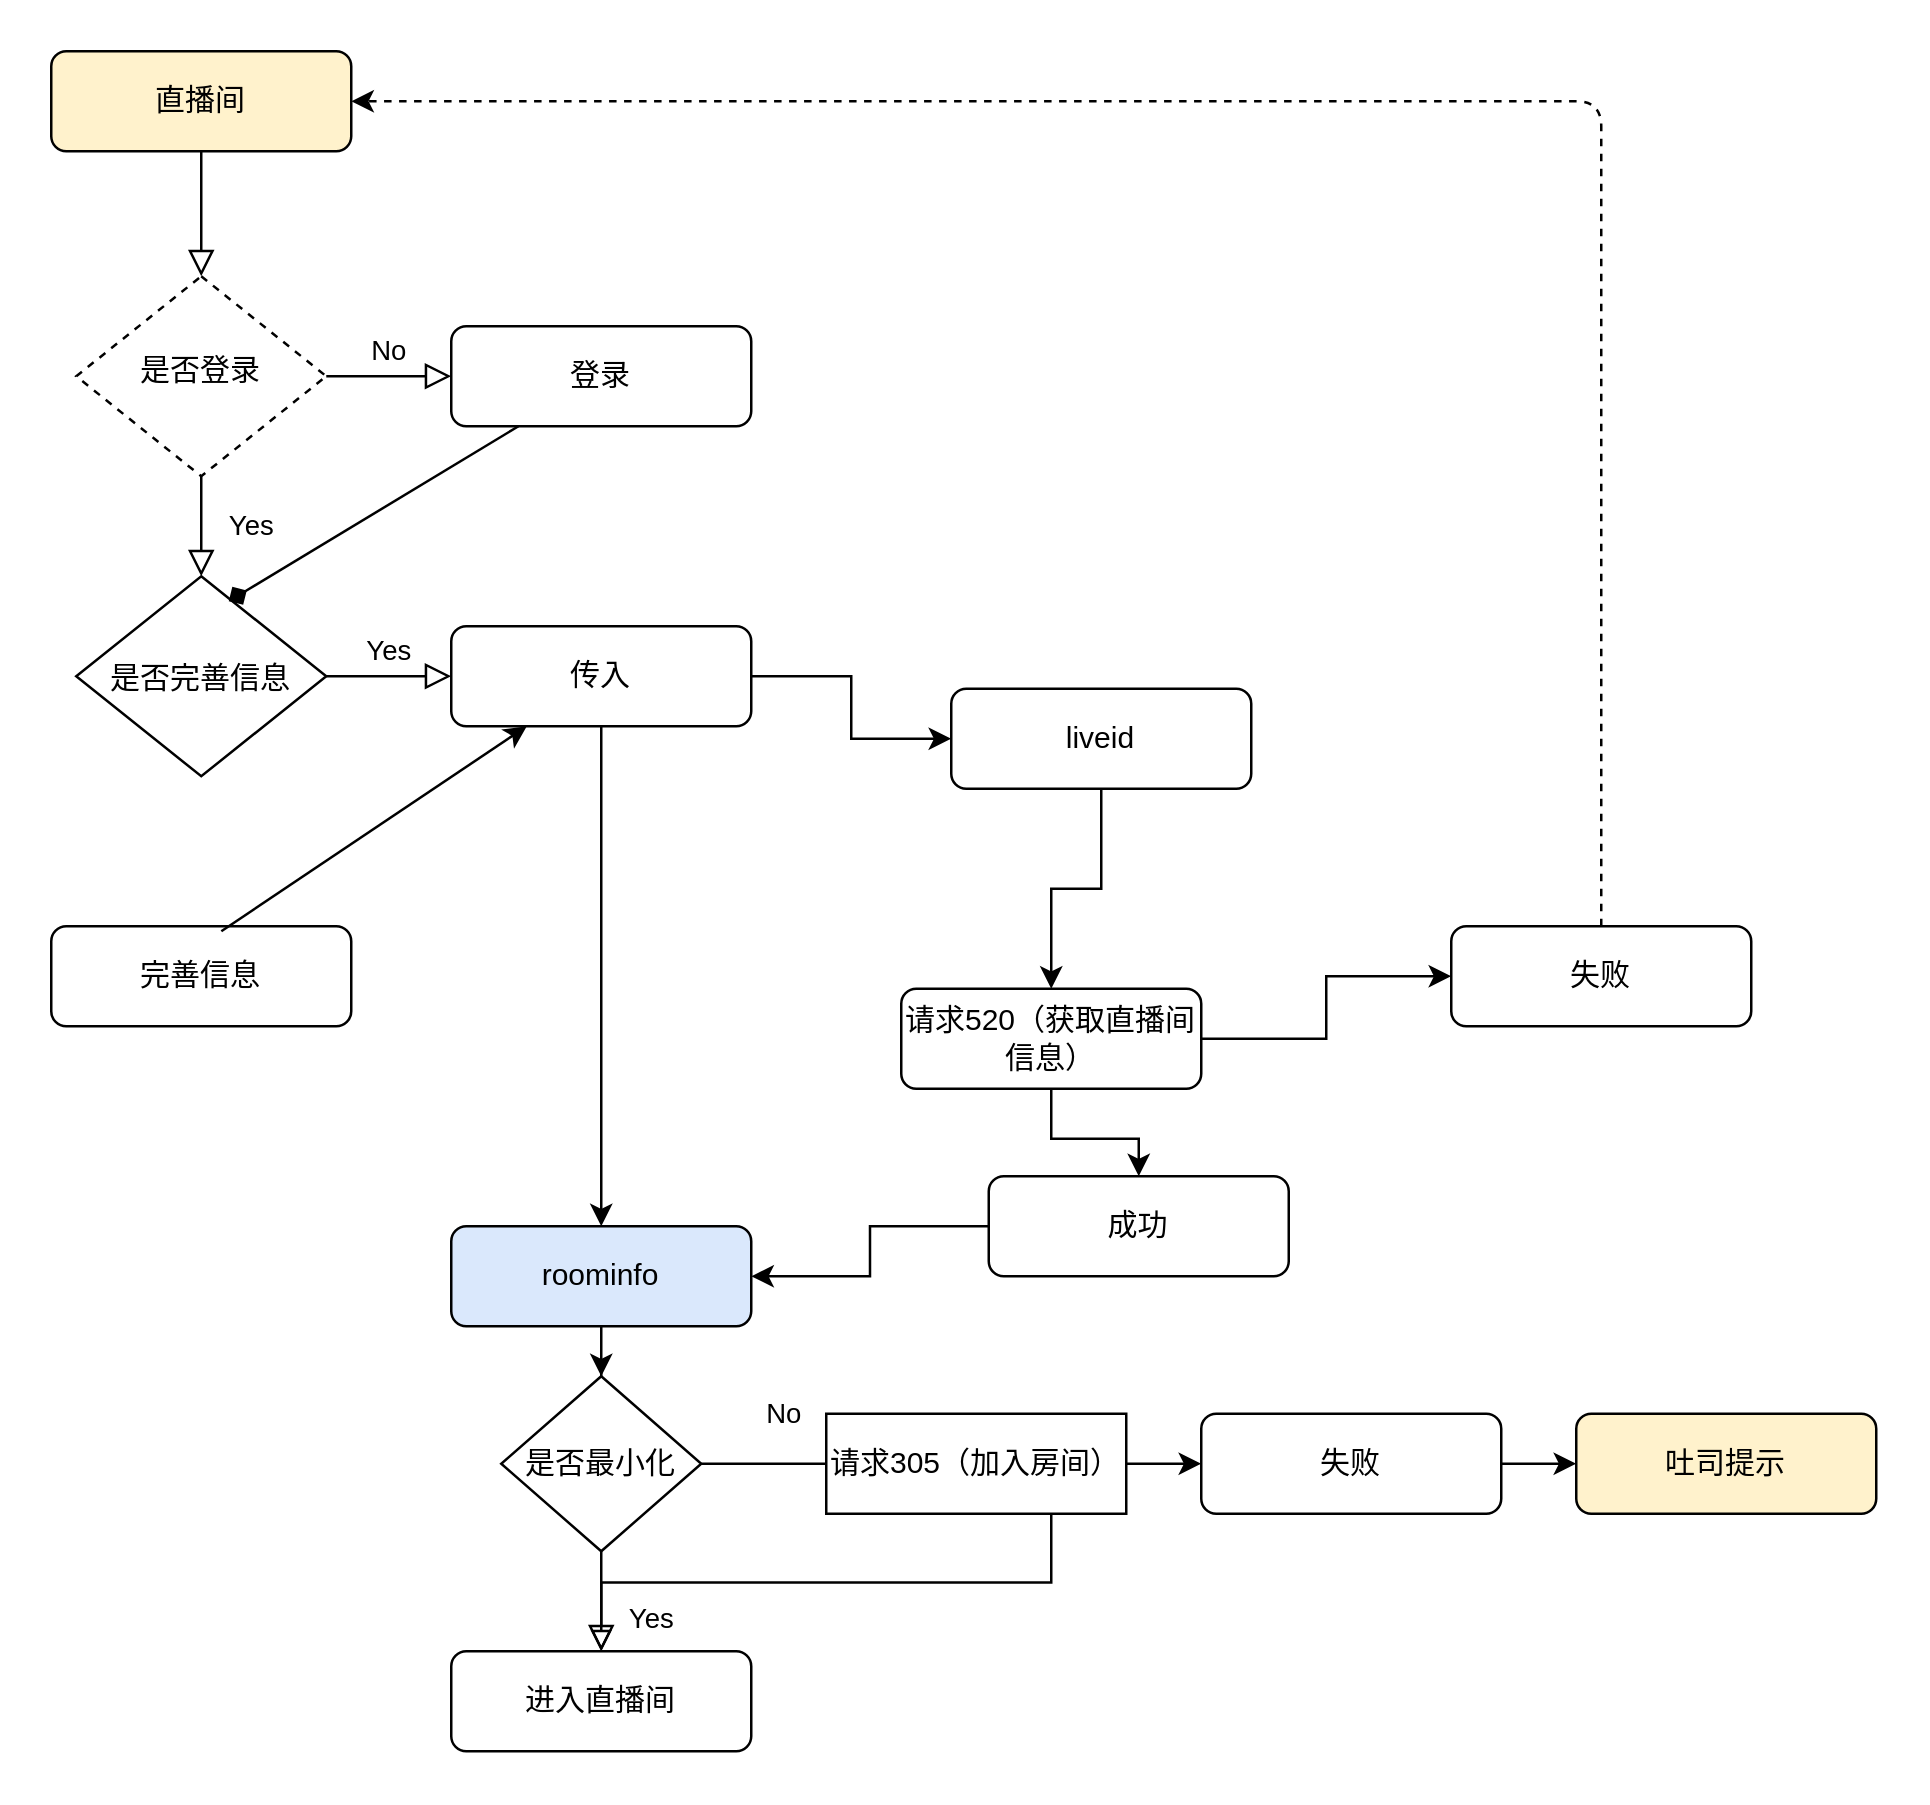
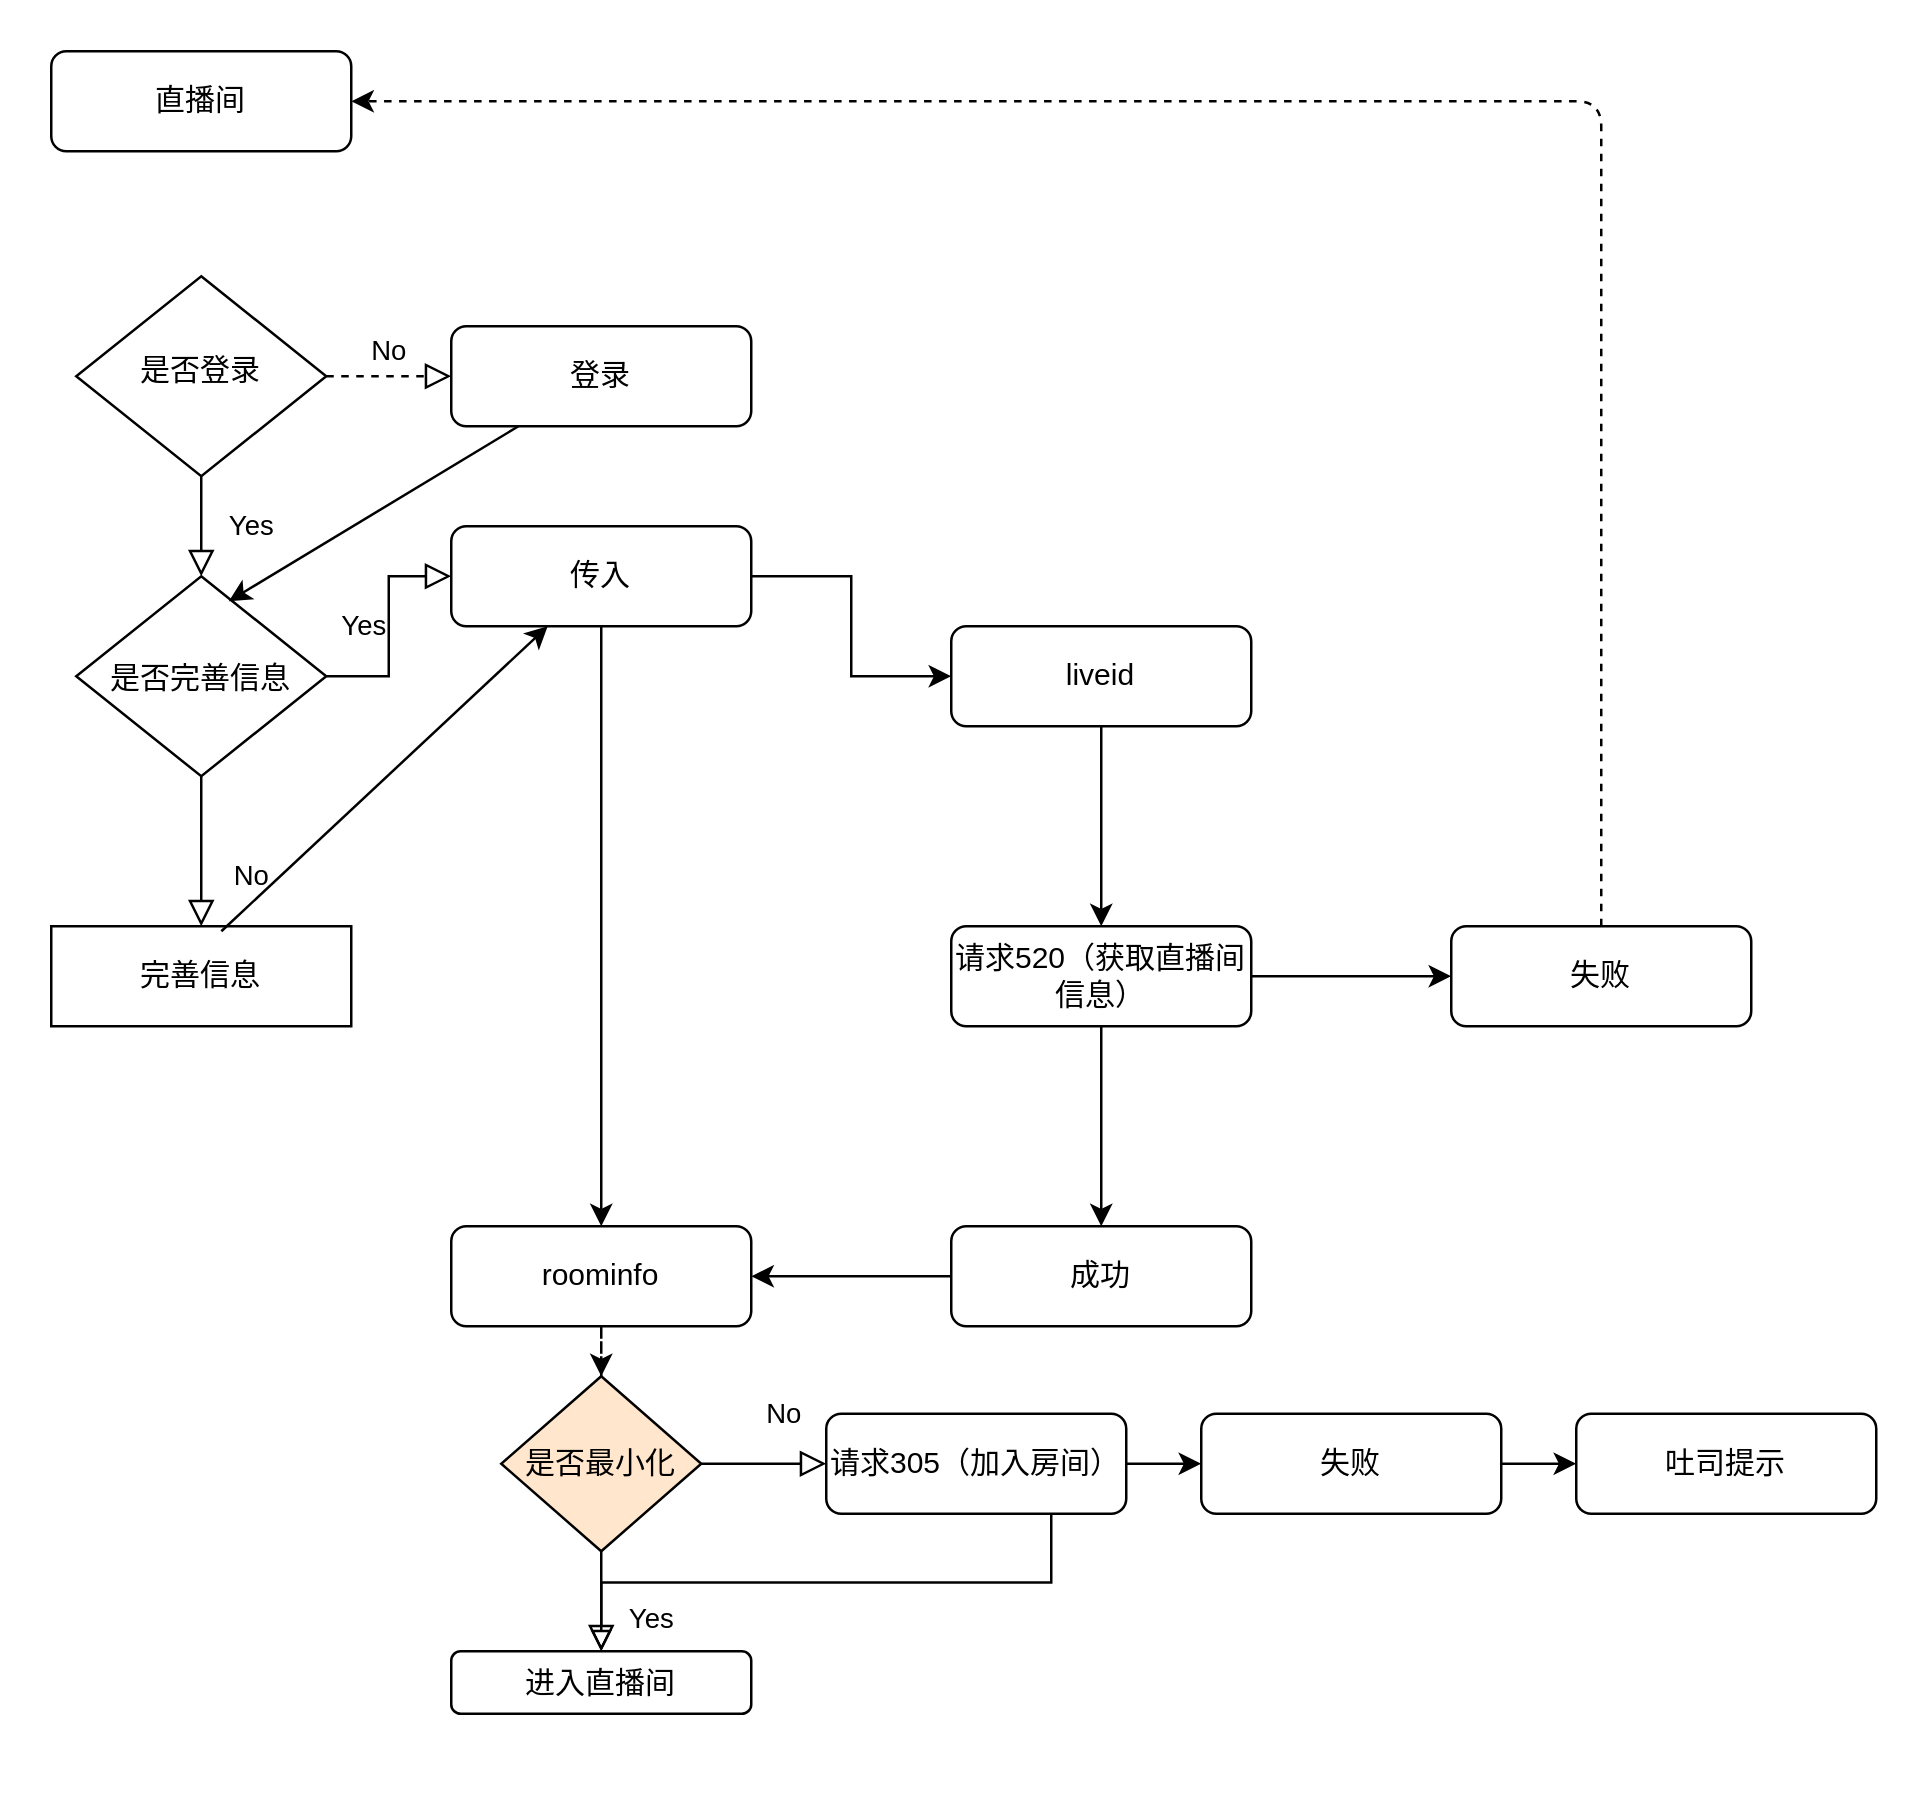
node "直播间": fillcolor #fff2cc -> #ffffff
edge "直播间" -> "是否登录": removed
node "是否登录": style dashed -> solid
edge "是否登录" -> "登录": style solid -> dashed
edge "登录" -> "是否完善信息": arrowhead diamond -> classic
node "传入": moved (601, 676) -> (601, 576)
node "liveid": moved (1101, 739) -> (1101, 676)
edge "是否完善信息" -> "完善信息": added, label "No"
node "完善信息": shape rounded rectangle -> rectangle
node "请求520（获取直播间信息）": moved (1051, 1039) -> (1101, 976)
node "成功": moved (1139, 1226) -> (1101, 1276)
node "roominfo": fillcolor #dae8fc -> #ffffff
edge "roominfo" -> "是否最小化": style solid -> dashed
node "是否最小化": fillcolor #ffffff -> #ffe6cc
edge "是否最小化" -- "请求305（加入房间）": arrowhead none -> block
node "请求305（加入房间）": shape rectangle -> rounded rectangle
node "吐司提示": fillcolor #fff2cc -> #ffffff
node "进入直播间": size 300x100 -> 300x63
